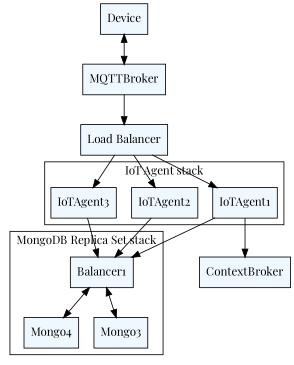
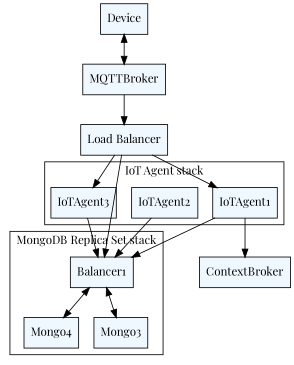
edge "Load Balancer" -> "IoTAgent2": now "Load Balancer" -> "Balancer1"
